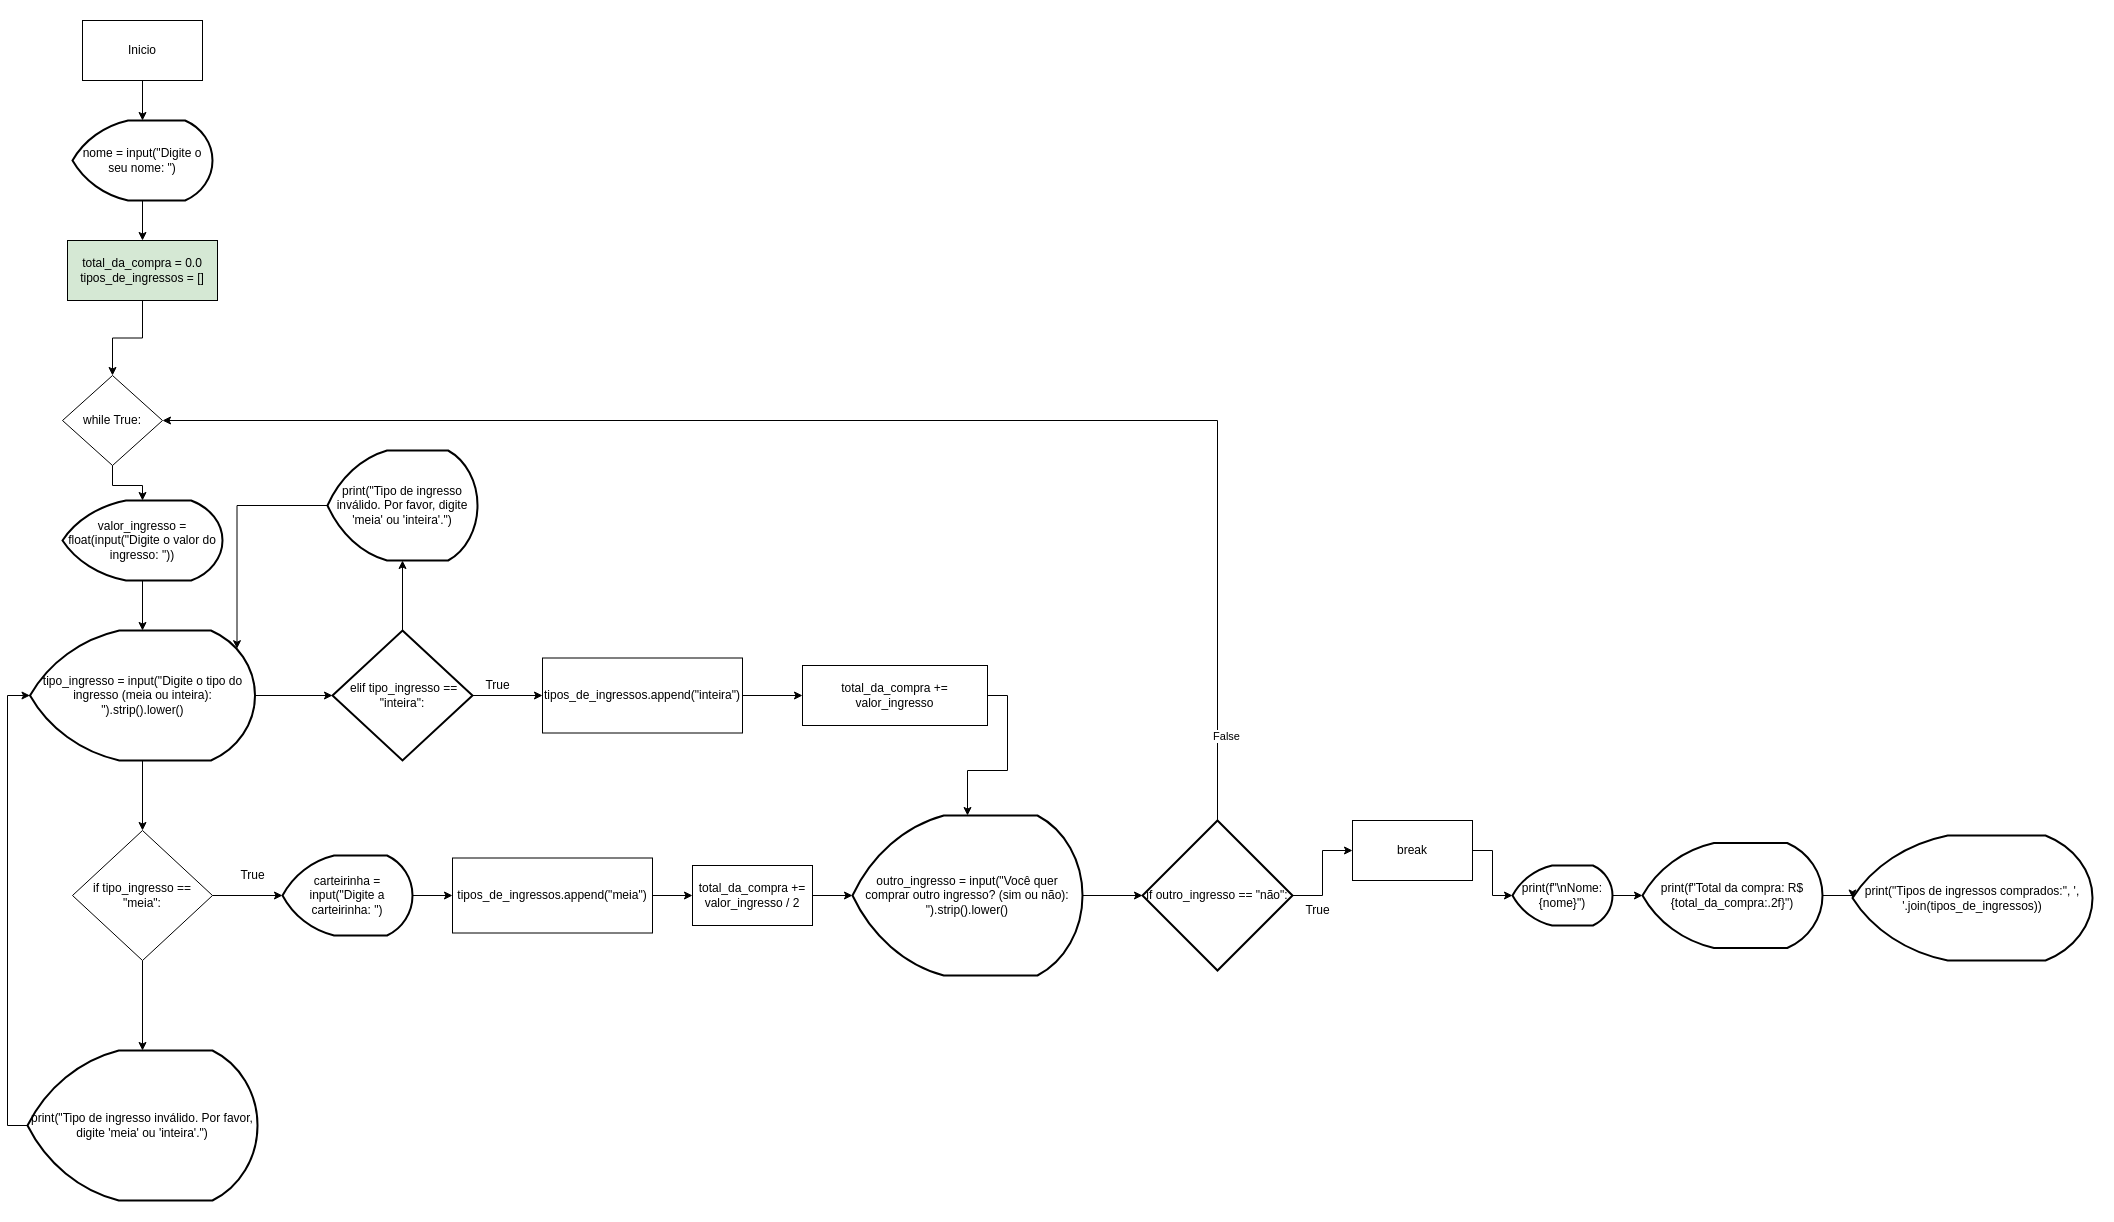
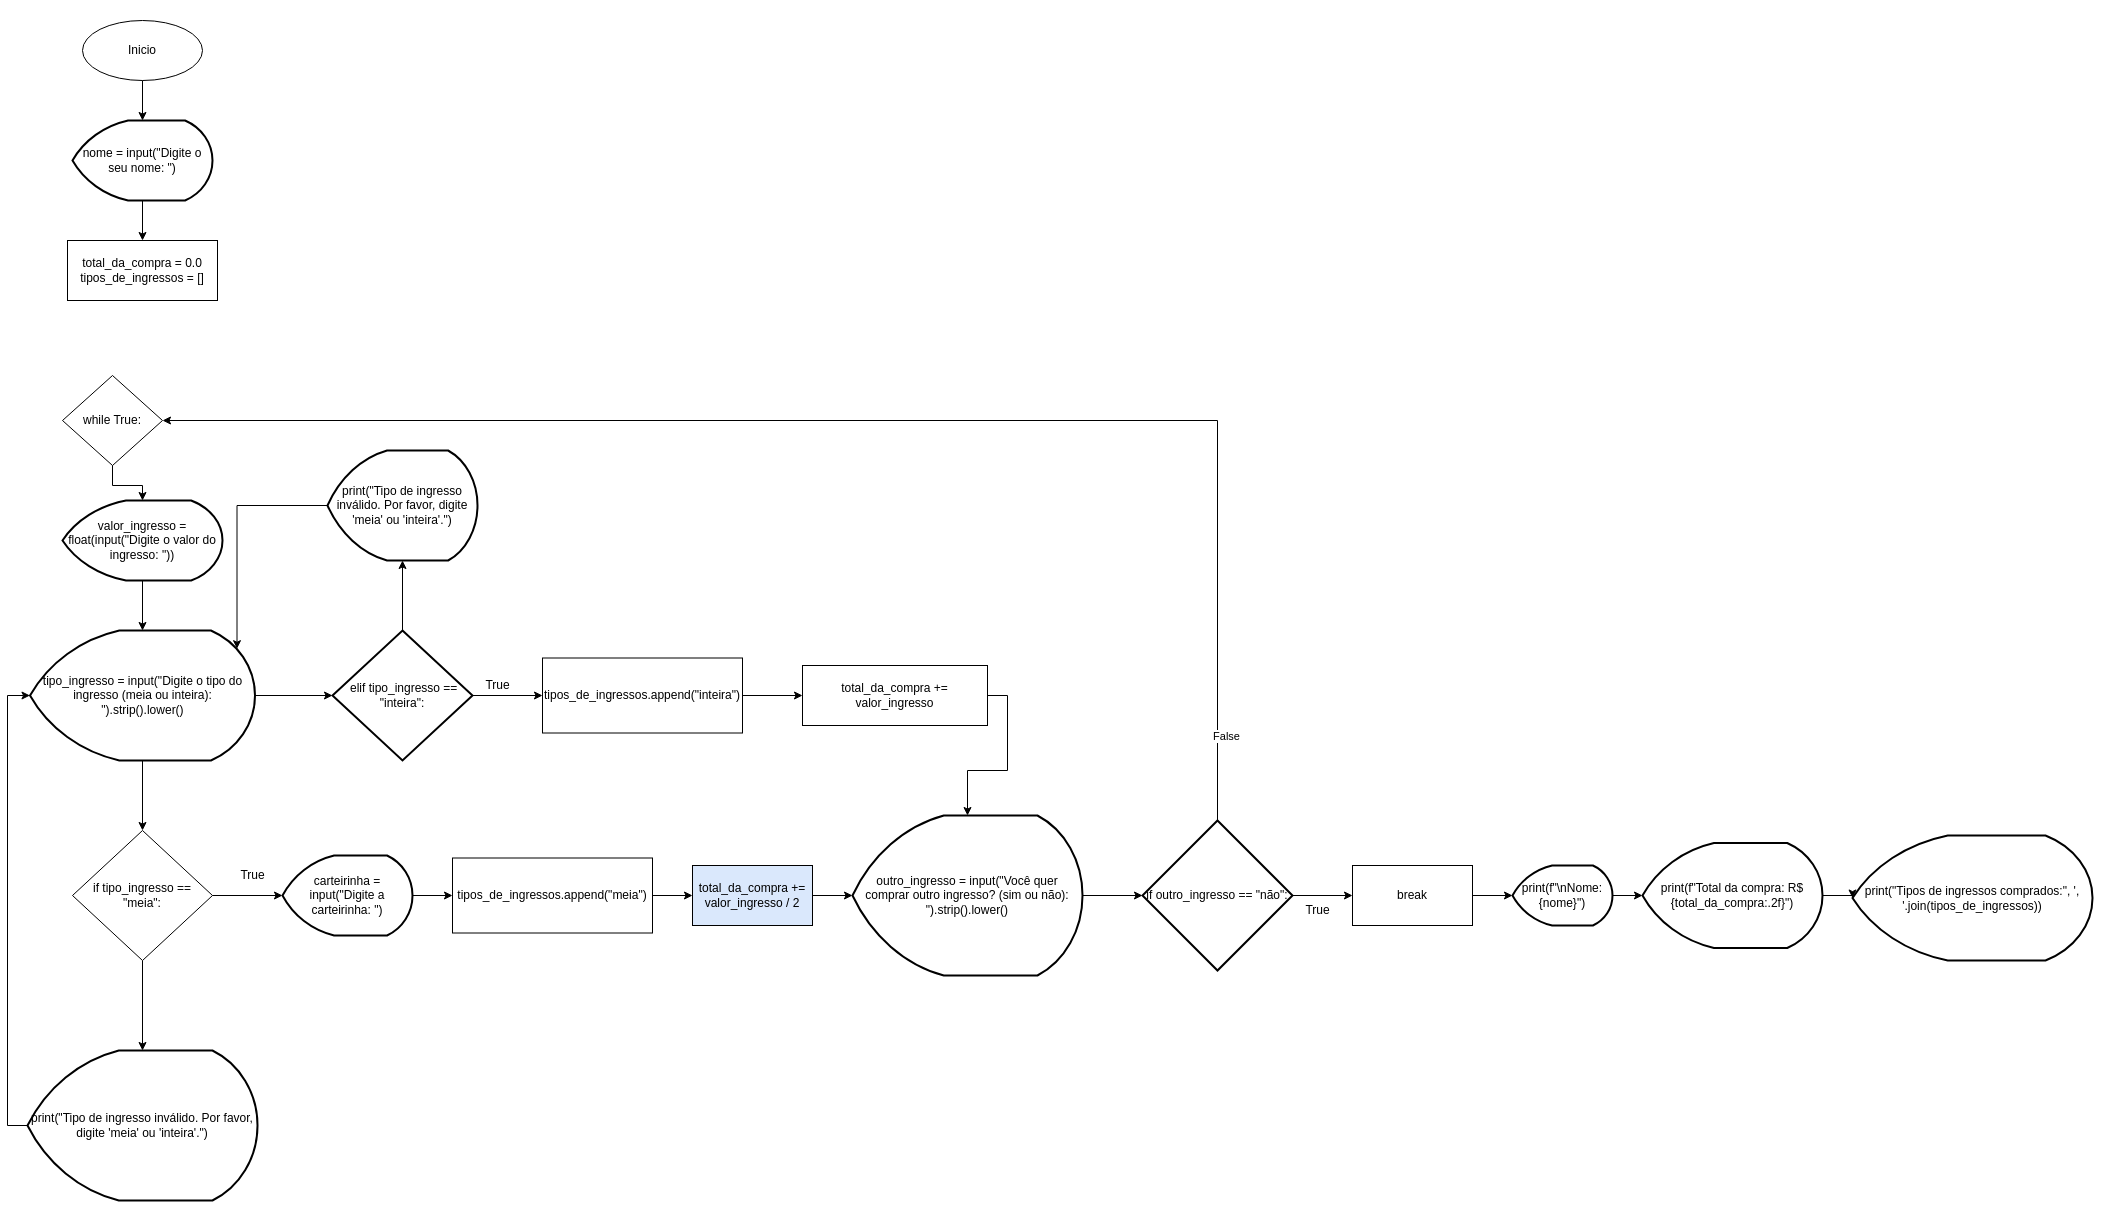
node "Inicio": shape rectangle -> ellipse
node "total_da_compra = 0.0 tipos_de_ingressos = []": fillcolor #d5e8d4 -> #ffffff
edge "total_da_compra = 0.0 tipos_de_ingressos = []" -> "while True:": removed
node "break": moved (1413, 851) -> (1413, 896)
node "total_da_compra += valor_ingresso / 2": fillcolor #ffffff -> #dae8fc
